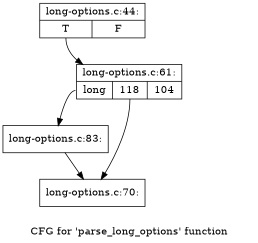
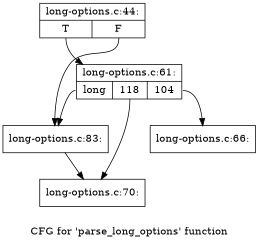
edge "long-options.c:44:" -> "long-options.c:83:": added
node "long-options.c:66:": added
